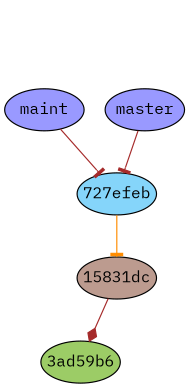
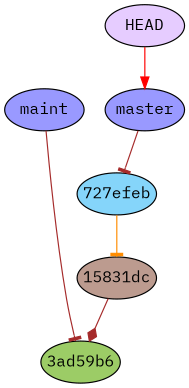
node "HEAD": added
edge "maint" -> "727efeb": now "maint" -> "3ad59b6"
